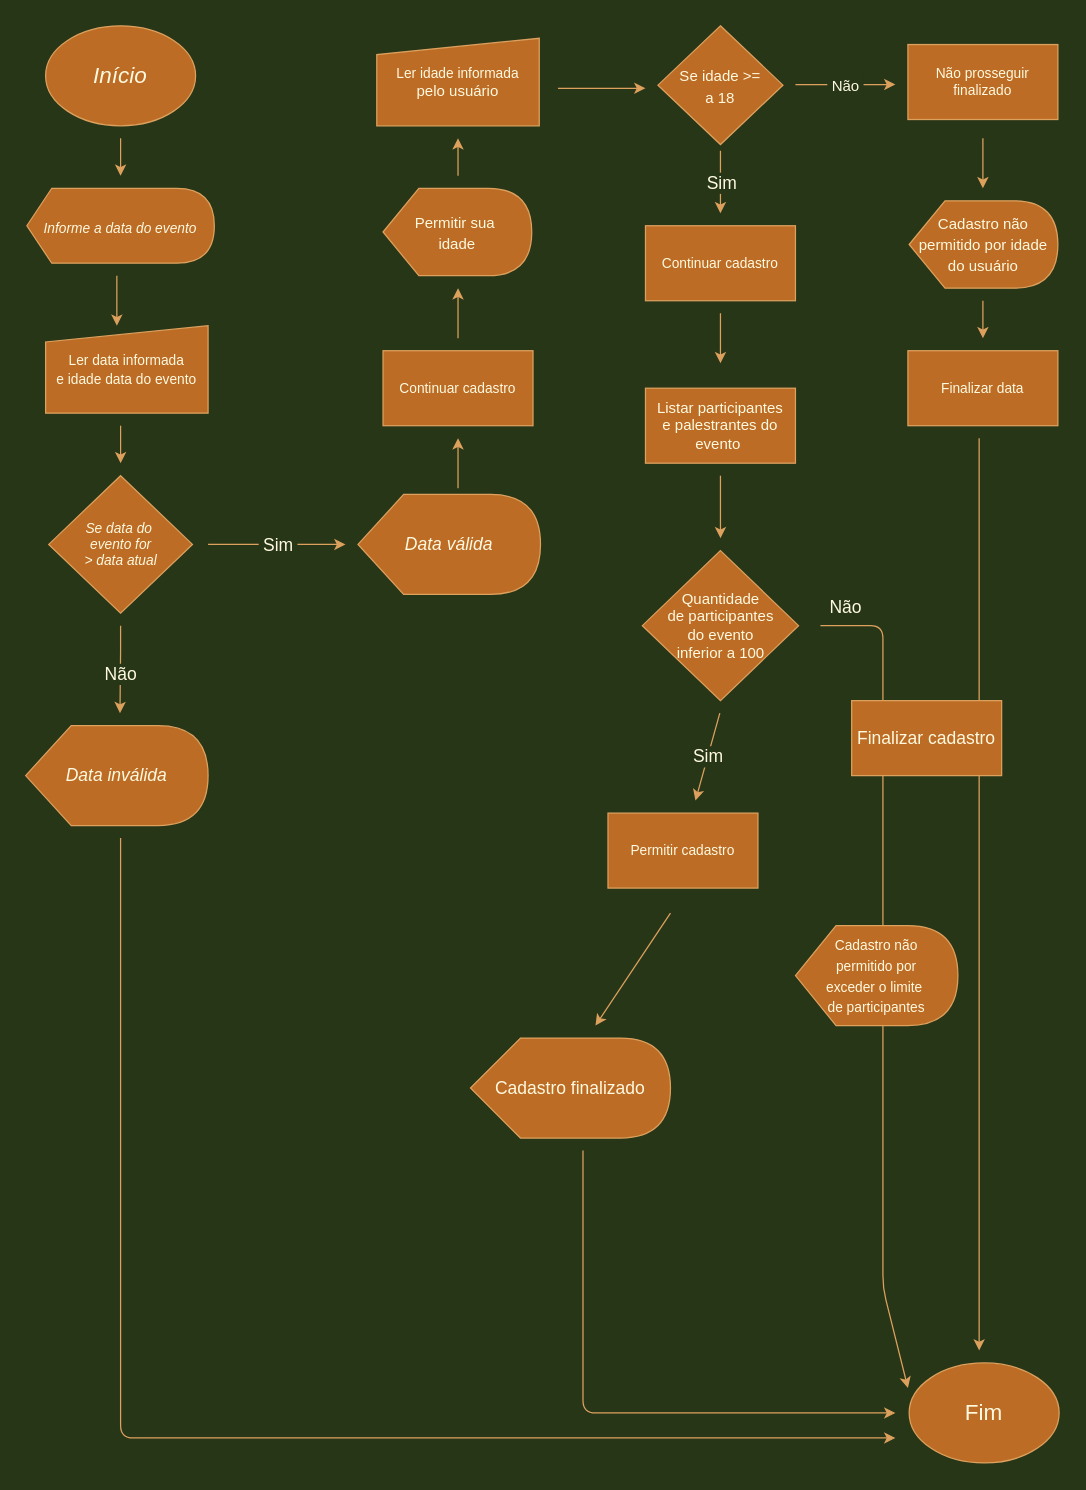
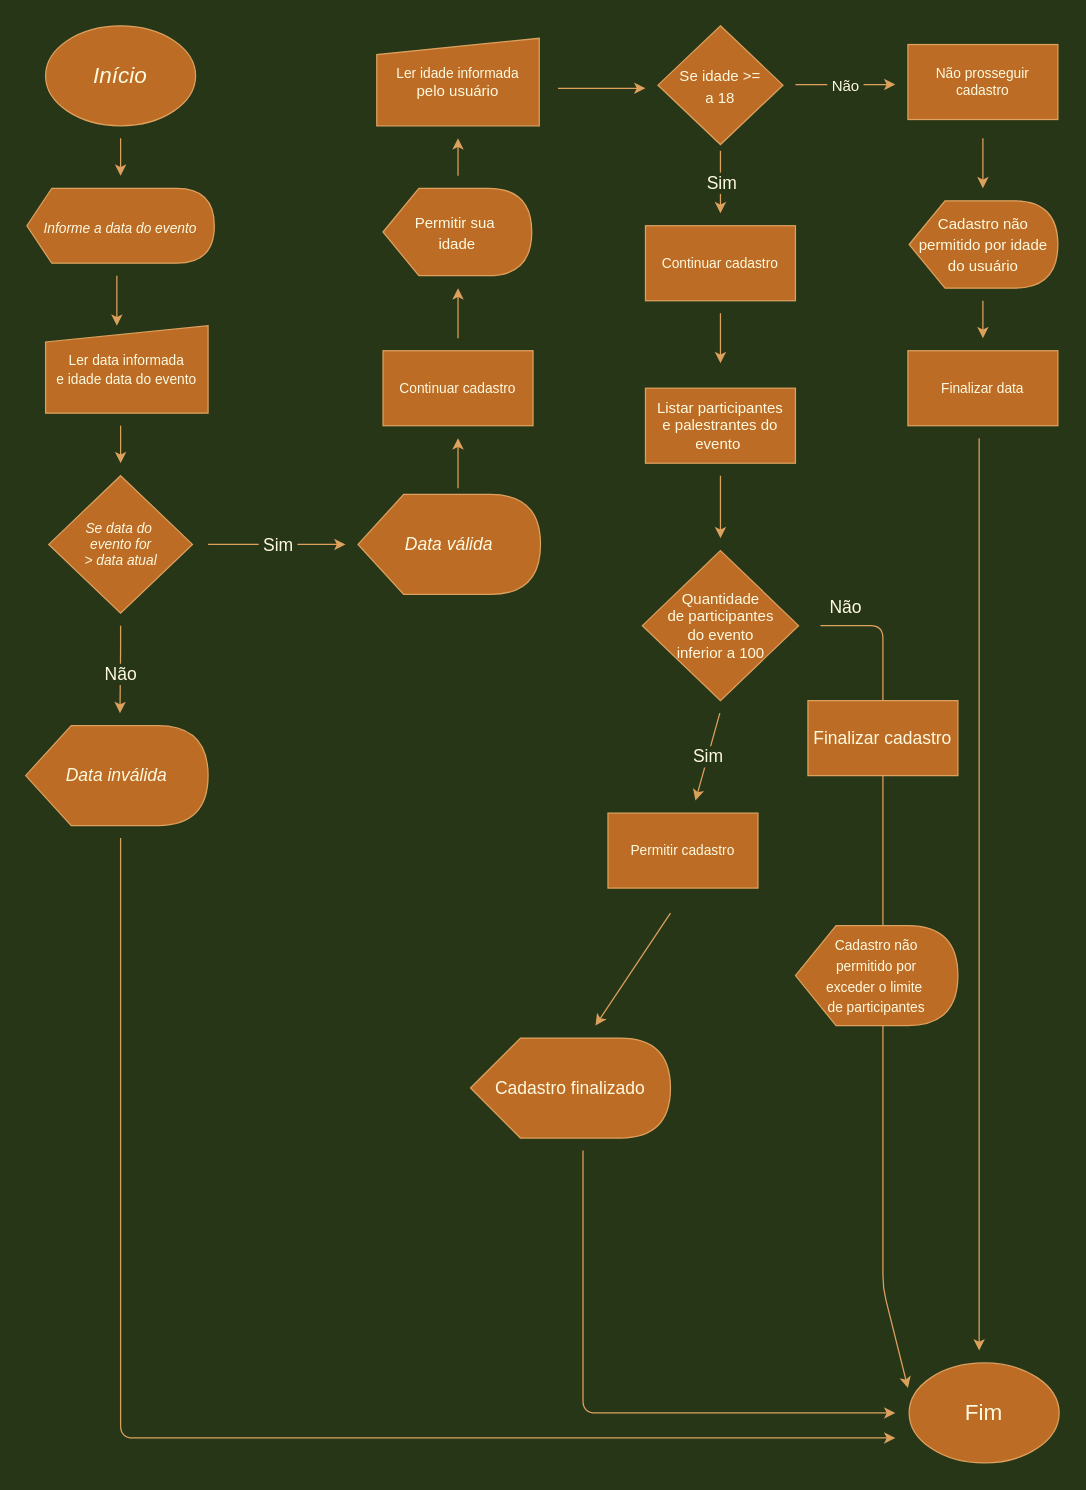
node "Não prosseguir finalizado": label "Não prosseguir finalizado" -> "Não prosseguir cadastro"
node "Finalizar cadastro": moved (927, 738) -> (883, 738)
